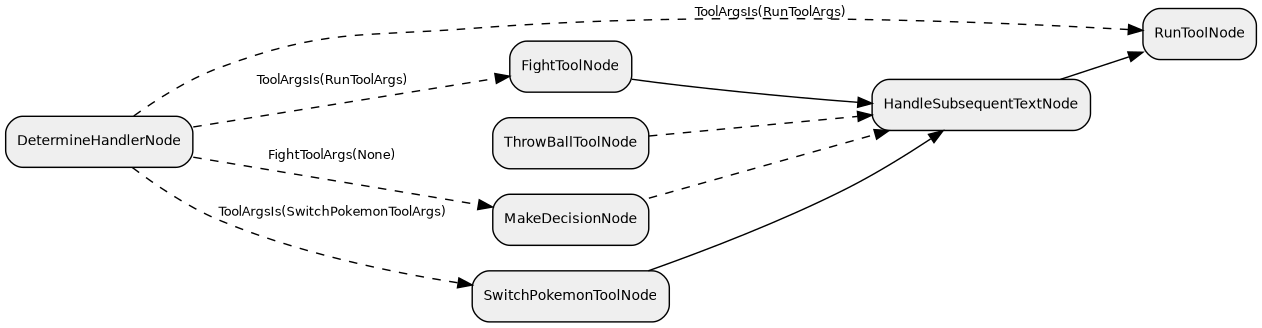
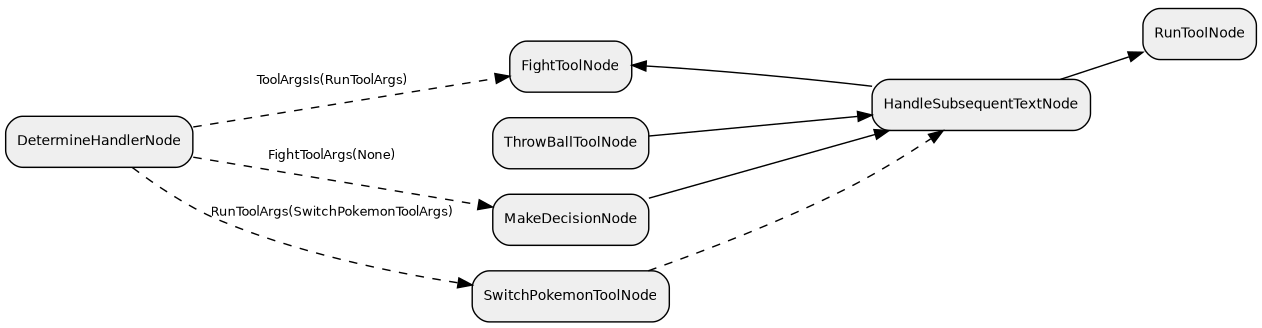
edge "DetermineHandlerNode" -> "RunToolNode": removed, label "ToolArgsIs(RunToolArgs)"
edge "FightToolNode" -> "HandleSubsequentTextNode": reversed
edge "ThrowBallToolNode" -> "HandleSubsequentTextNode": style dashed -> solid
edge "MakeDecisionNode" -> "HandleSubsequentTextNode": style dashed -> solid
edge "DetermineHandlerNode" -> "SwitchPokemonToolNode": label "ToolArgsIs(SwitchPokemonToolArgs)" -> "RunToolArgs(SwitchPokemonToolArgs)"
edge "SwitchPokemonToolNode" -> "HandleSubsequentTextNode": style solid -> dashed
